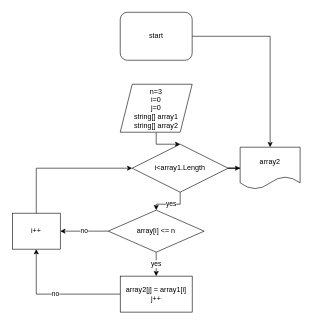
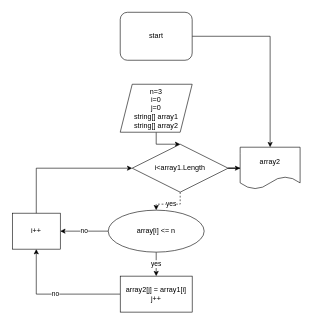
edge "i<array1.Length" -> "array[i] <= n": style solid -> dashed
node "array[i] <= n": shape diamond -> ellipse
